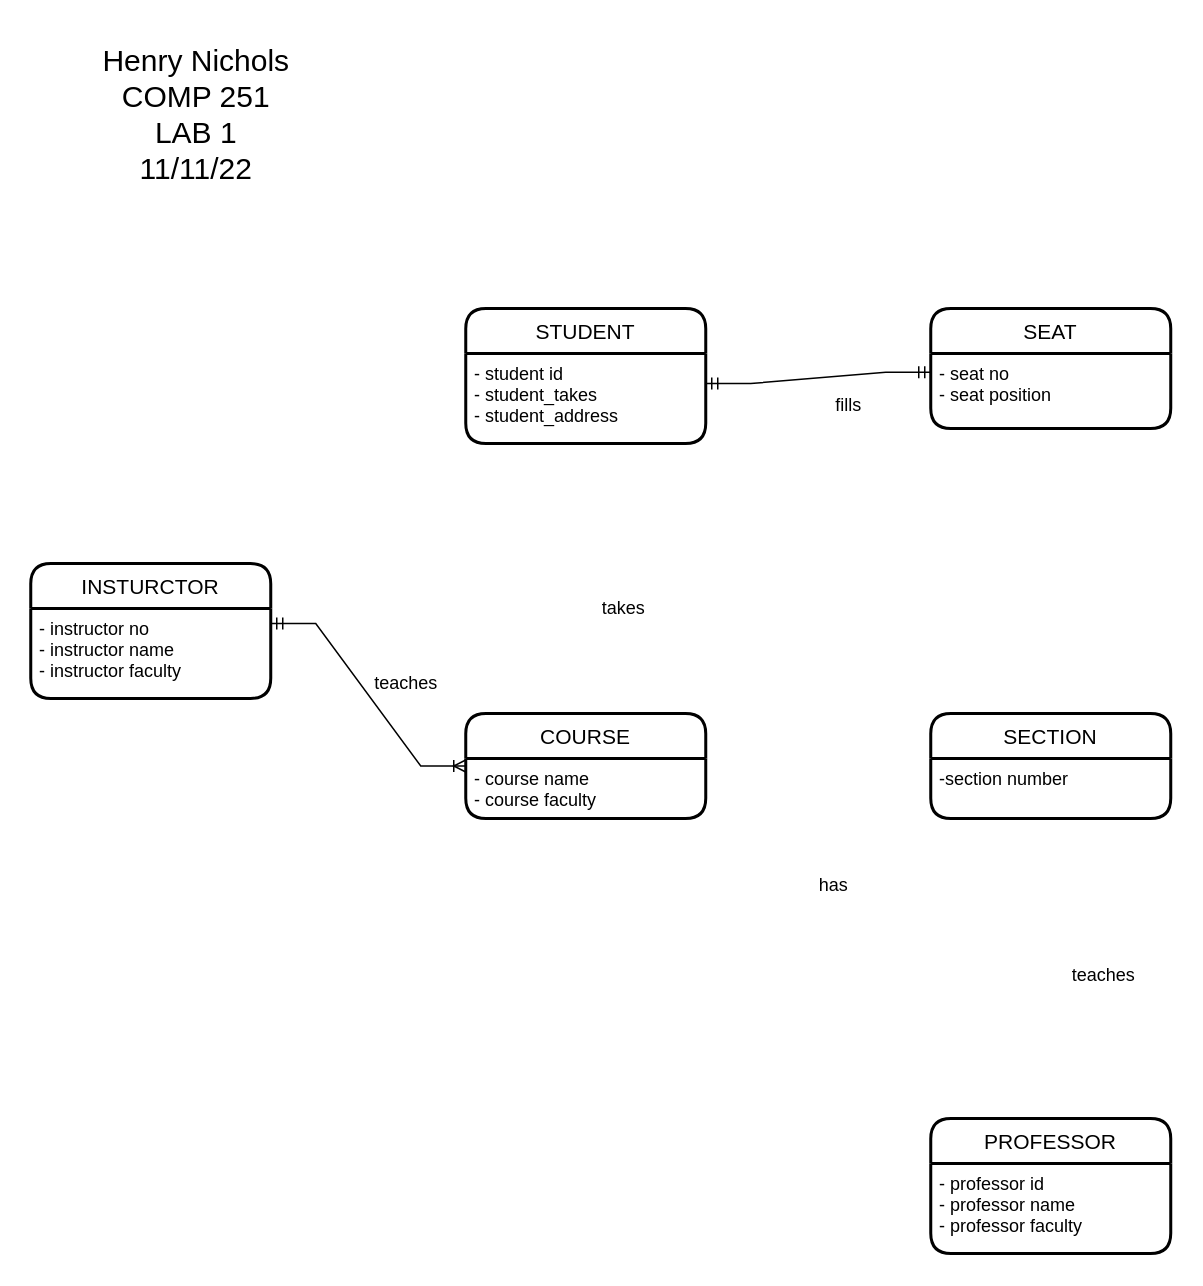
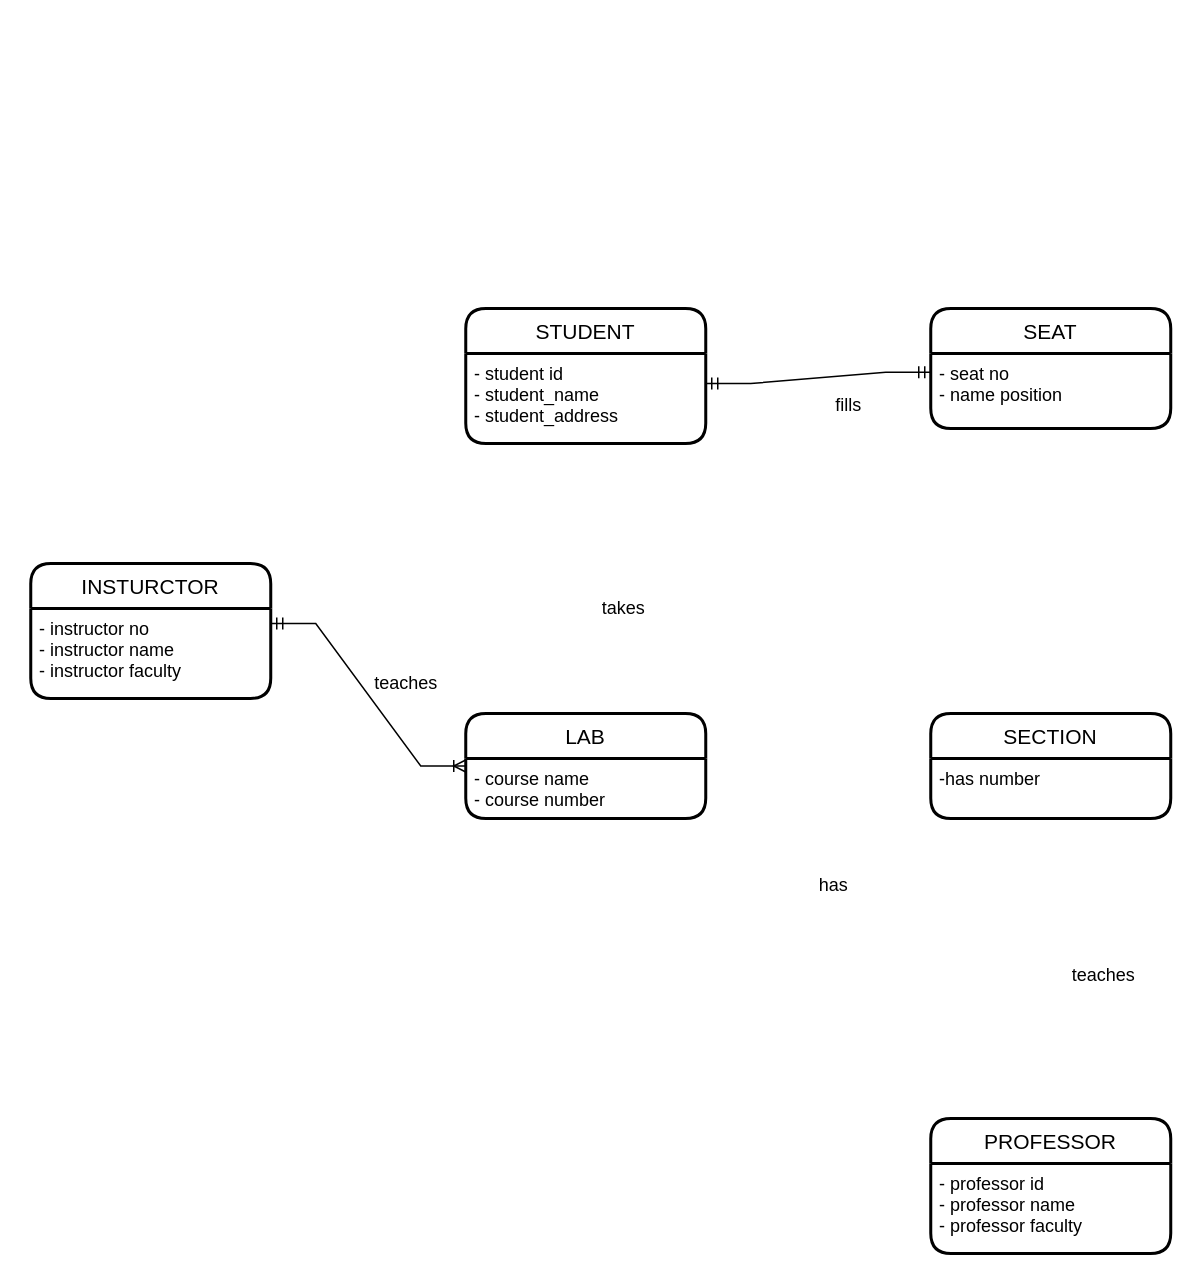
node "Henry NicholsCOMP 251LAB 111/11/22": removed
node "- student id - student_takes - student_address": label "- student id - student_takes - student_address" -> "- student id - student_name - student_address"
node "- seat no - seat position": label "- seat no - seat position" -> "- seat no - name position"
node "COURSE": label "COURSE" -> "LAB"
node "- course name - course faculty": label "- course name - course faculty" -> "- course name - course number"
node "-section number": label "-section number" -> "-has number"
